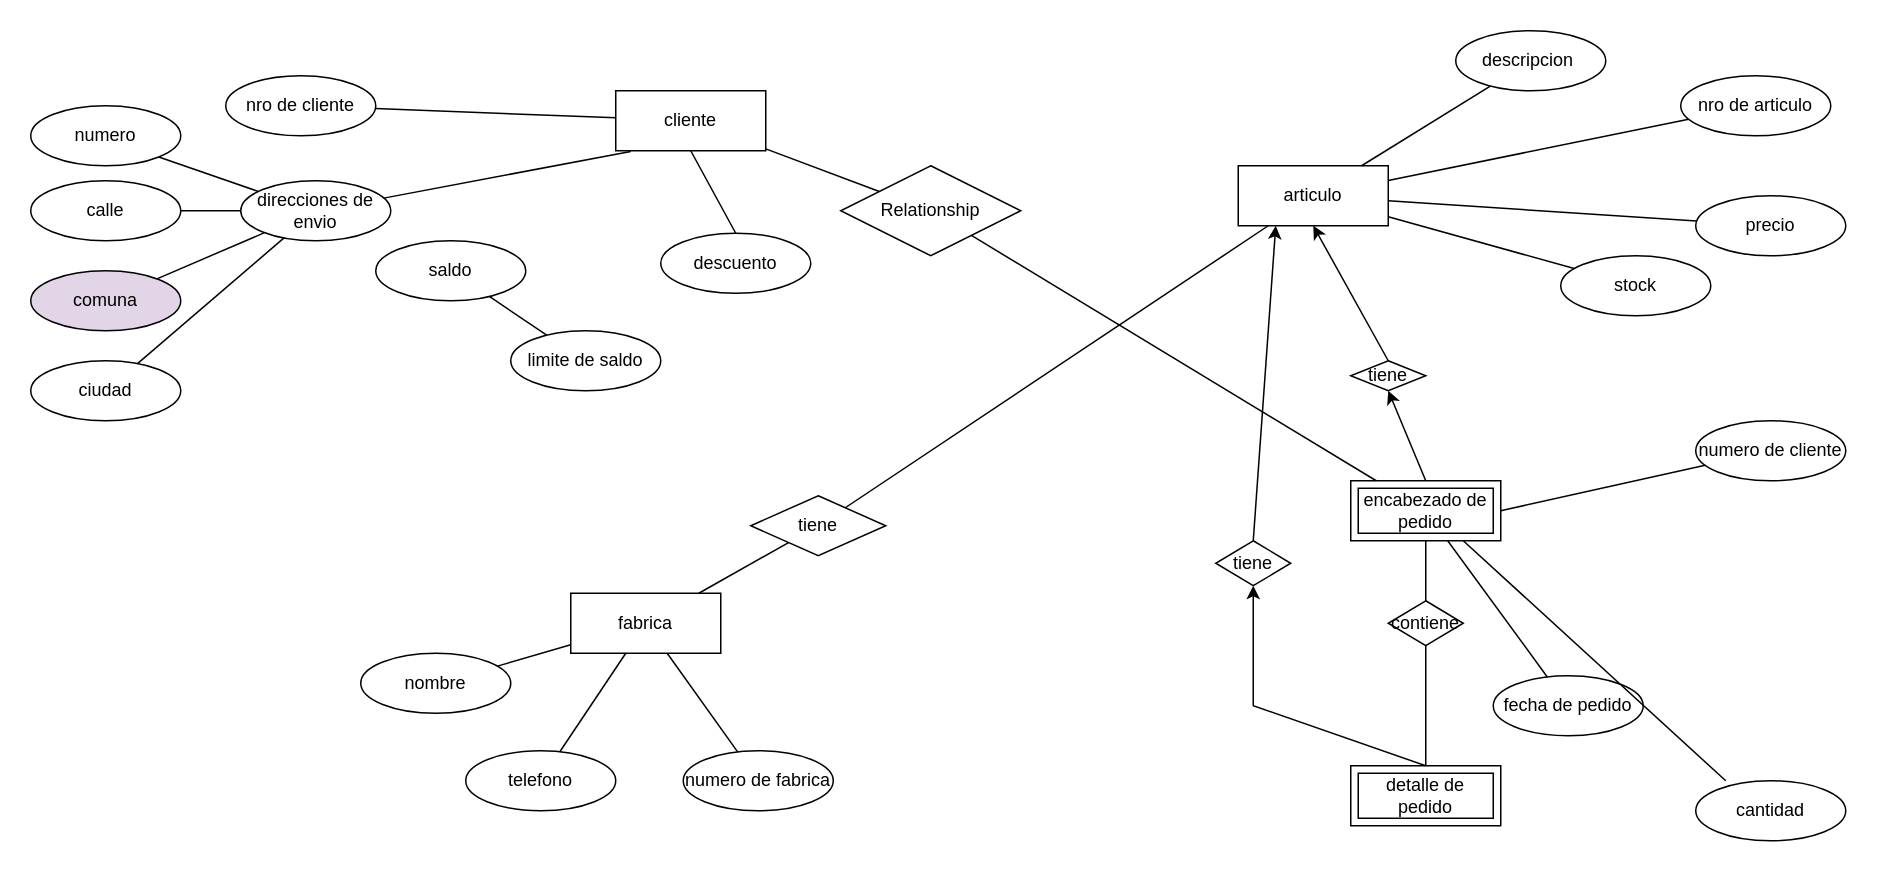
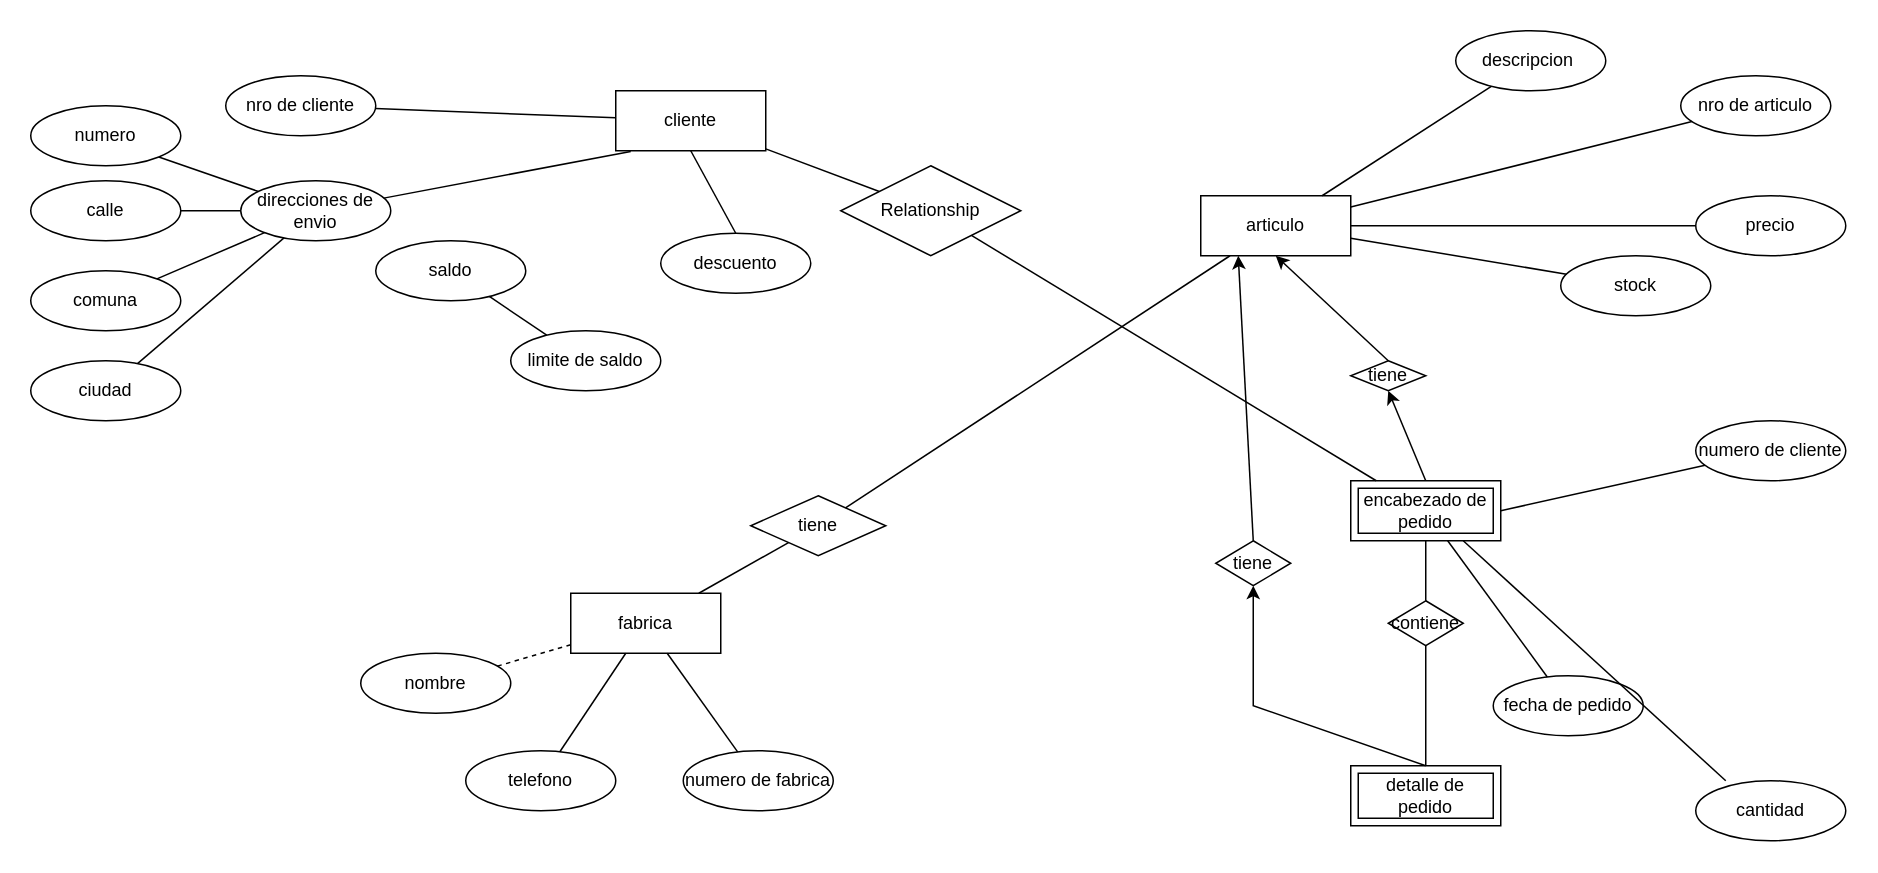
node "articulo": moved (1313, 196) -> (1276, 226)
node "comuna": fillcolor #e1d5e7 -> #ffffff
edge "fabrica" -- "nombre": style solid -> dashed
